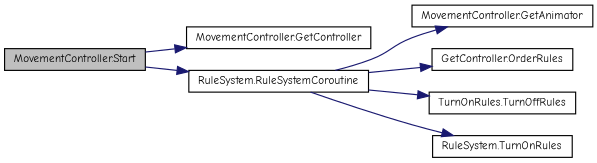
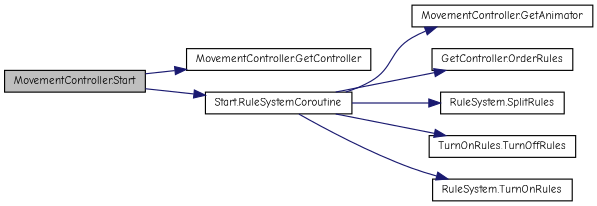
node "RuleSystem.RuleSystemCoroutine": label "RuleSystem.RuleSystemCoroutine" -> "Start.RuleSystemCoroutine"
node "RuleSystem.SplitRules": added
